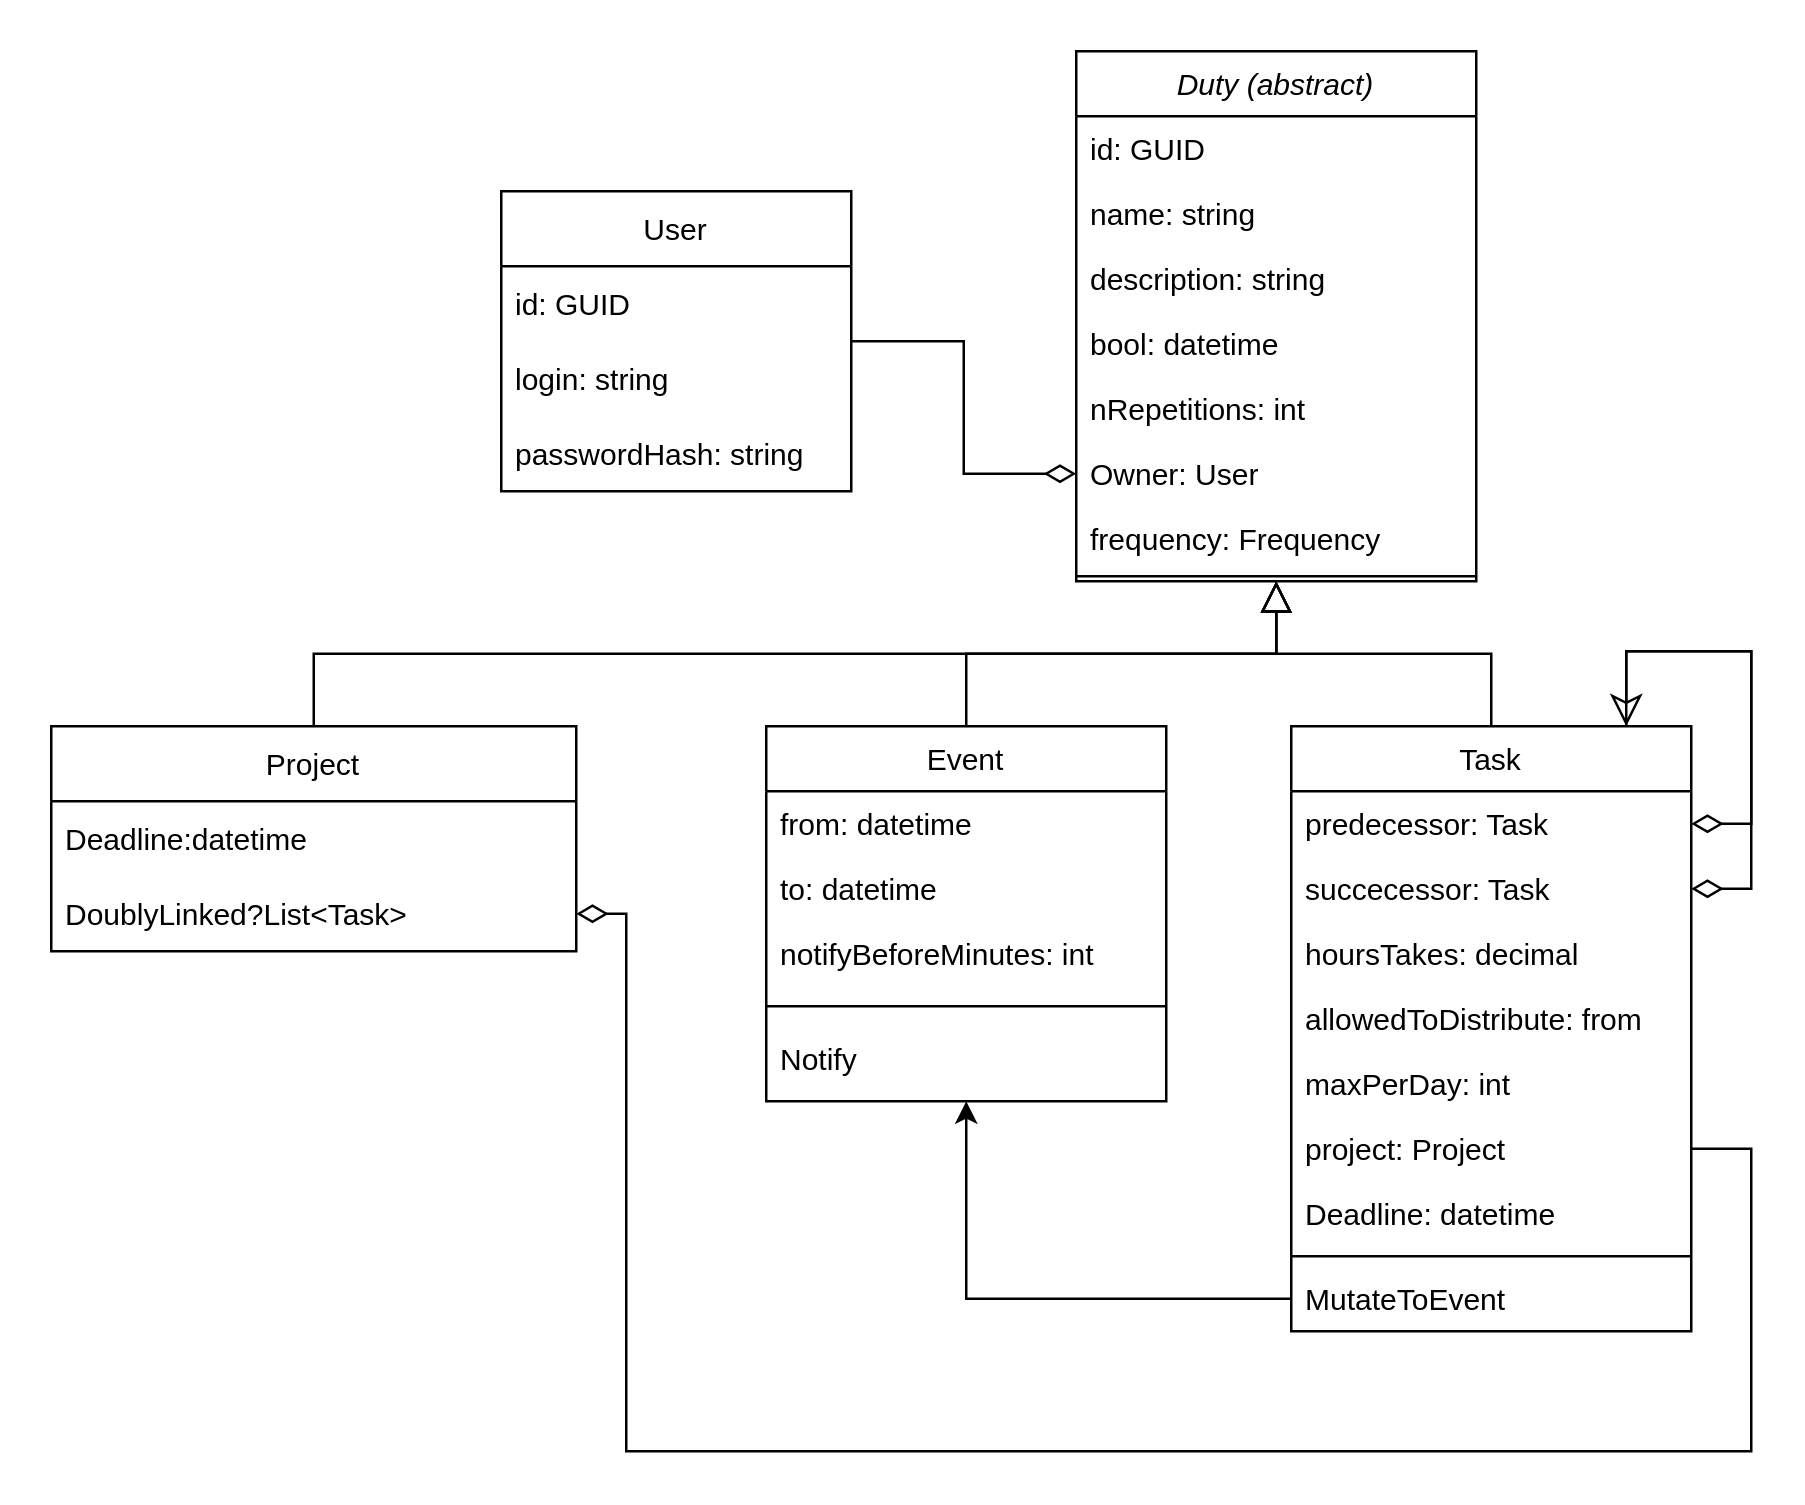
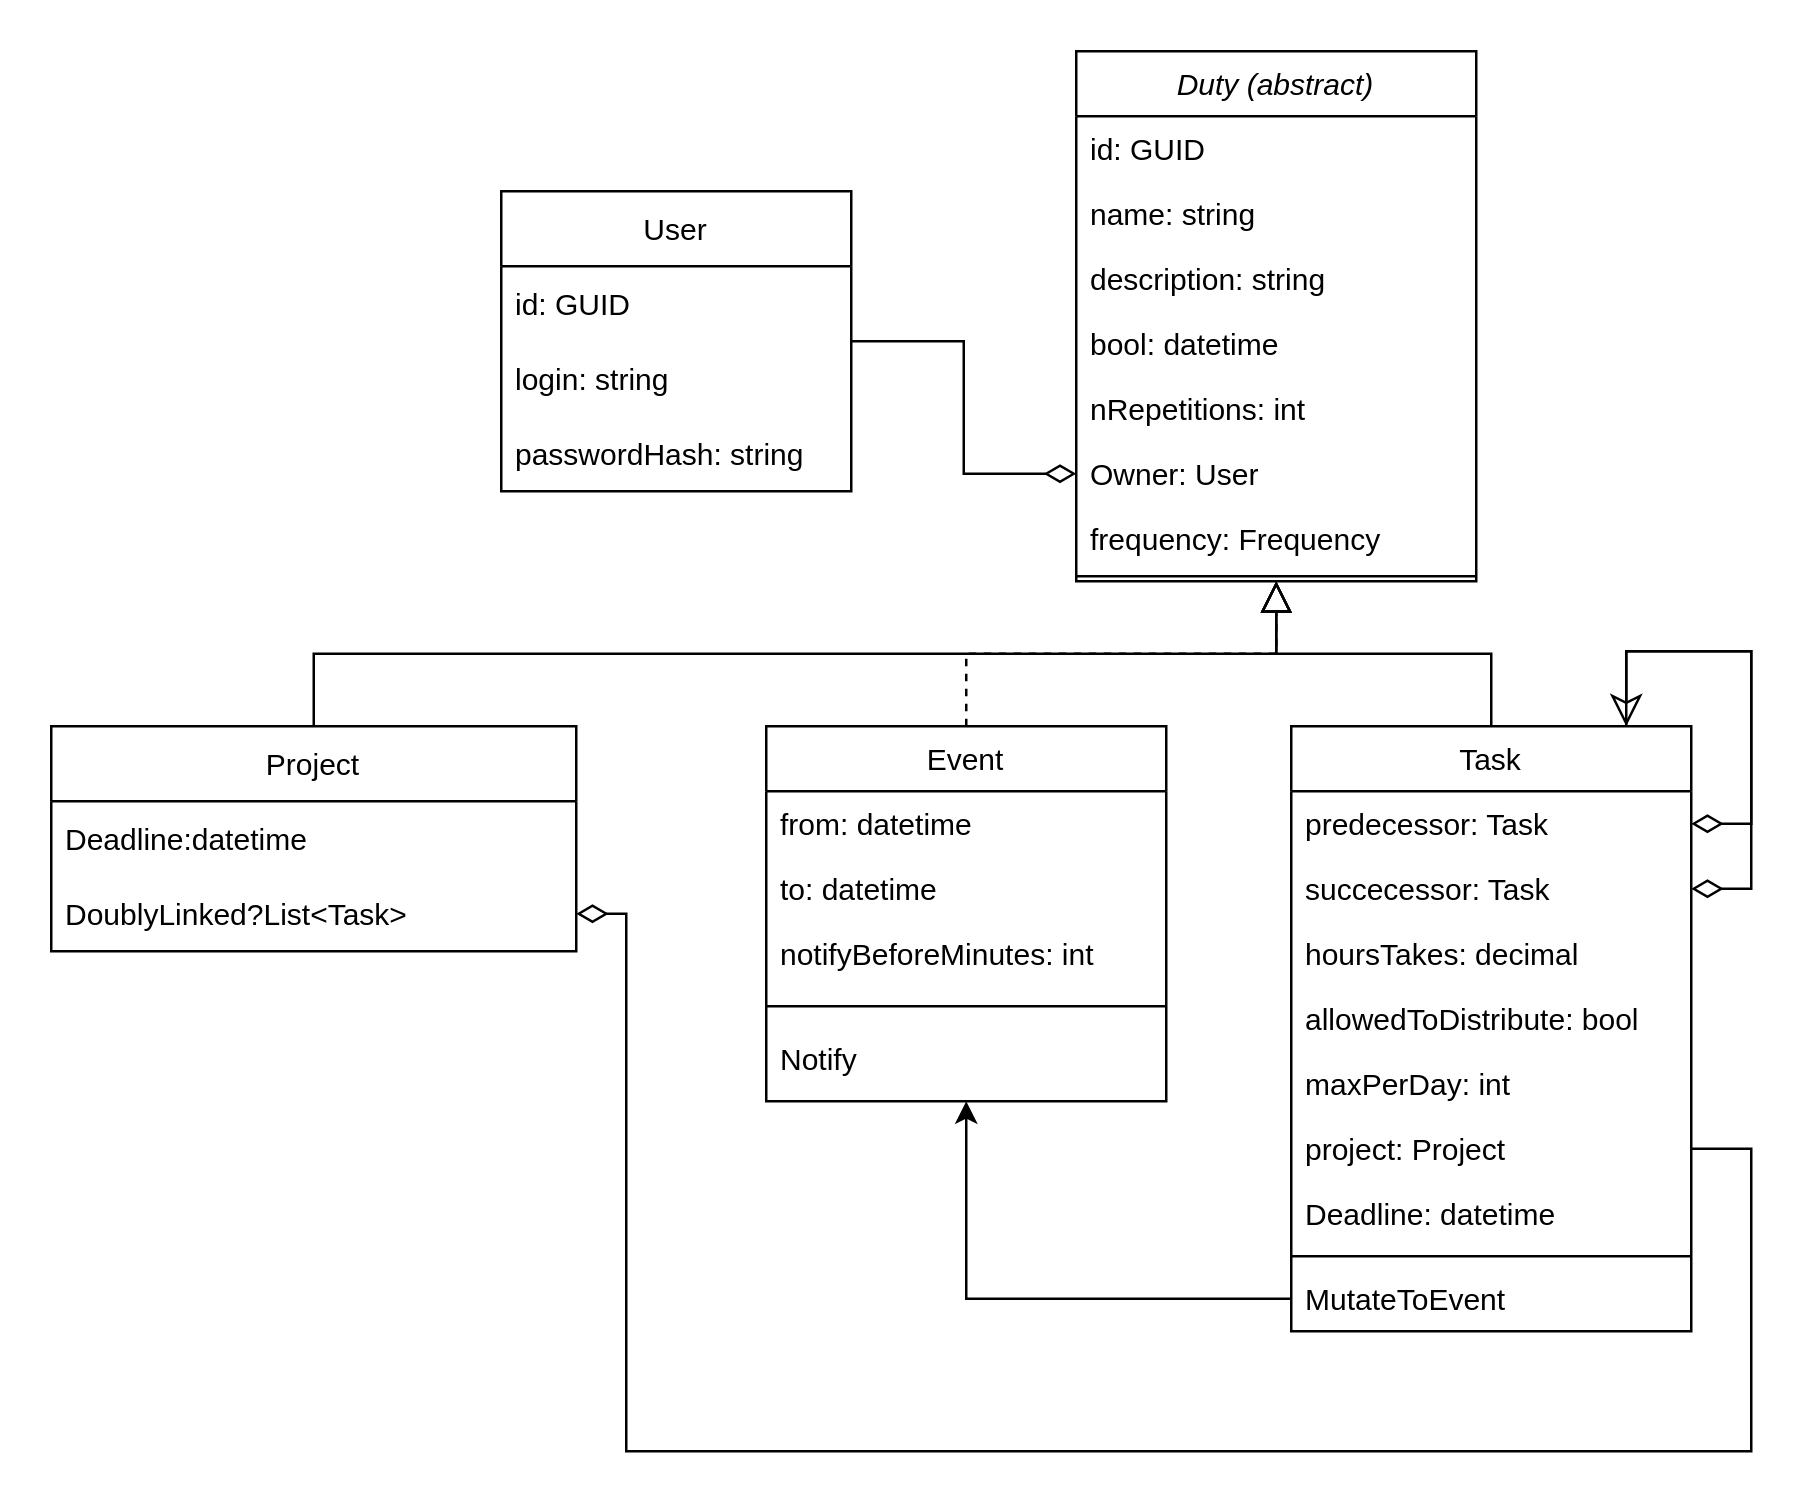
edge "Event" -> "Duty (abstract)": style solid -> dashed
node "allowedToDistribute: from": label "allowedToDistribute: from" -> "allowedToDistribute: bool"
